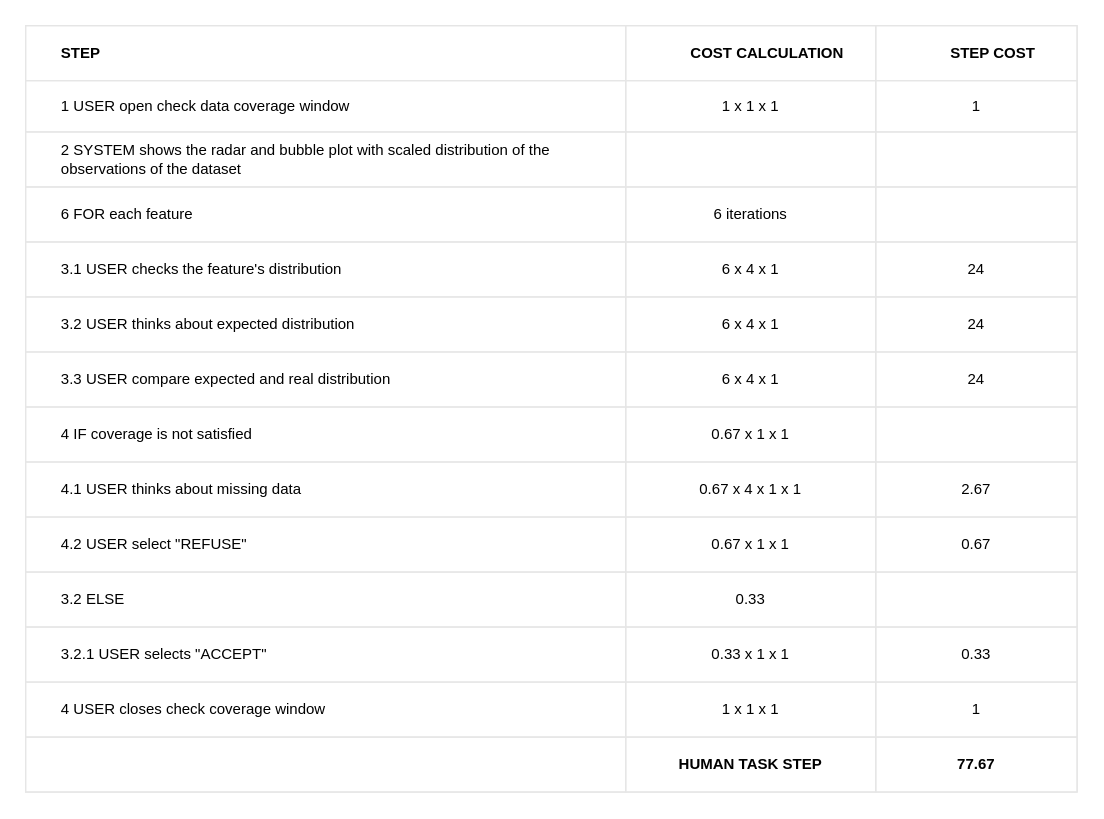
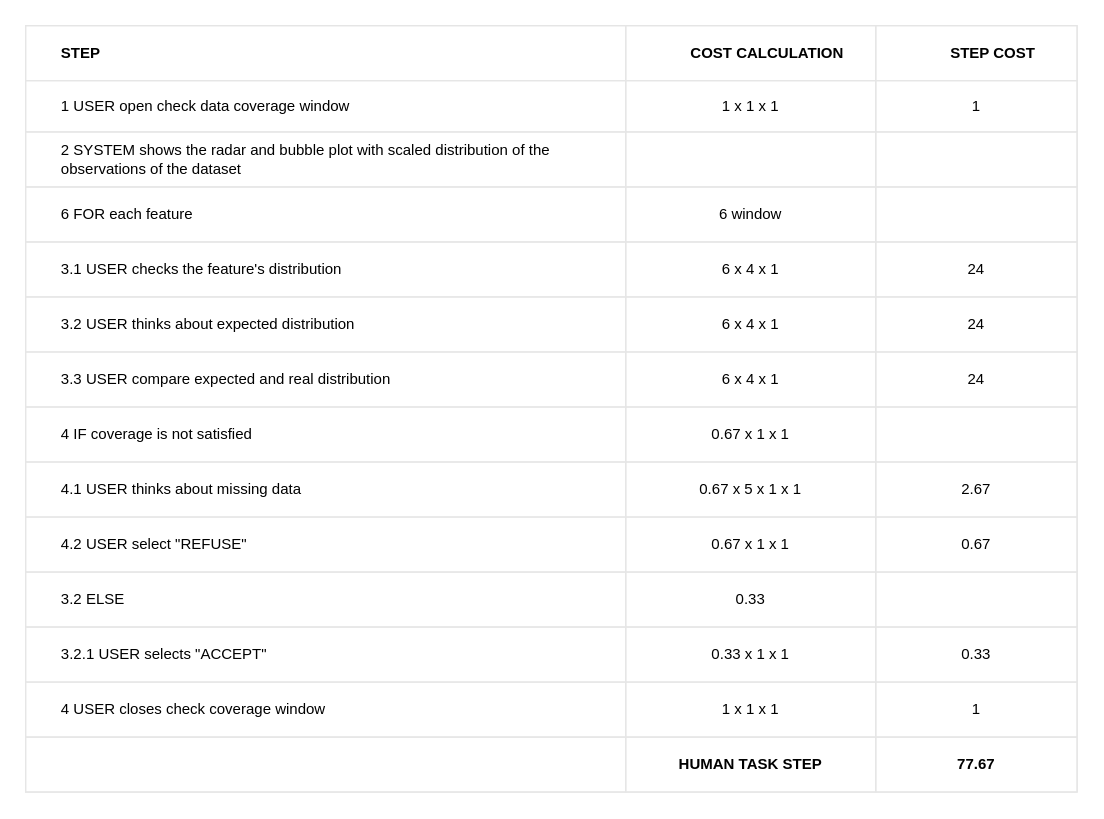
node "6 iterations": label "6 iterations" -> "6 window"
node "0.67 x 4 x 1 x 1": label "0.67 x 4 x 1 x 1" -> "0.67 x 5 x 1 x 1"
